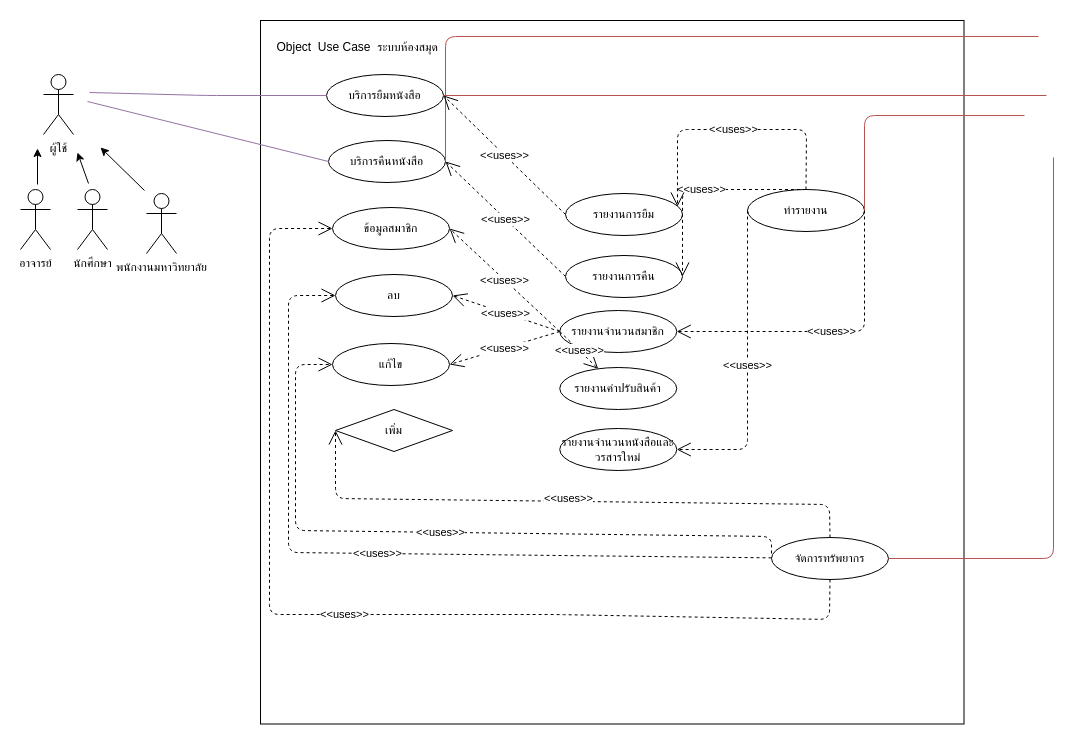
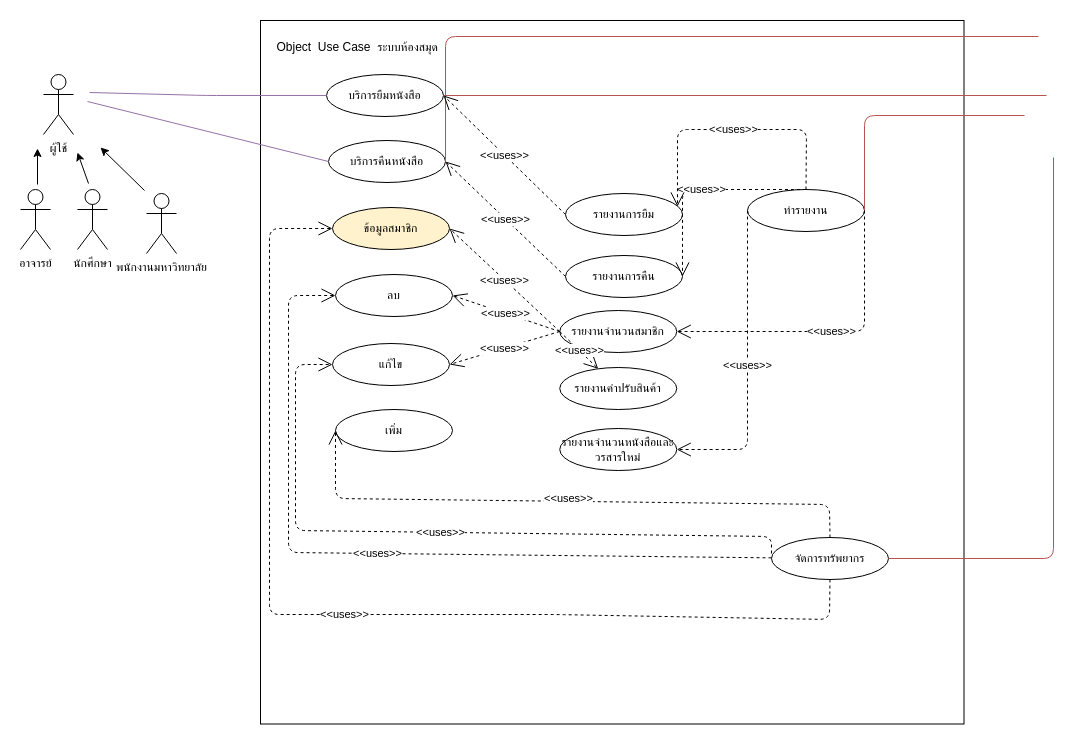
node "ข้อมูลสมาชิก": fillcolor #ffffff -> #fff2cc
node "เพิ่ม": shape diamond -> ellipse
